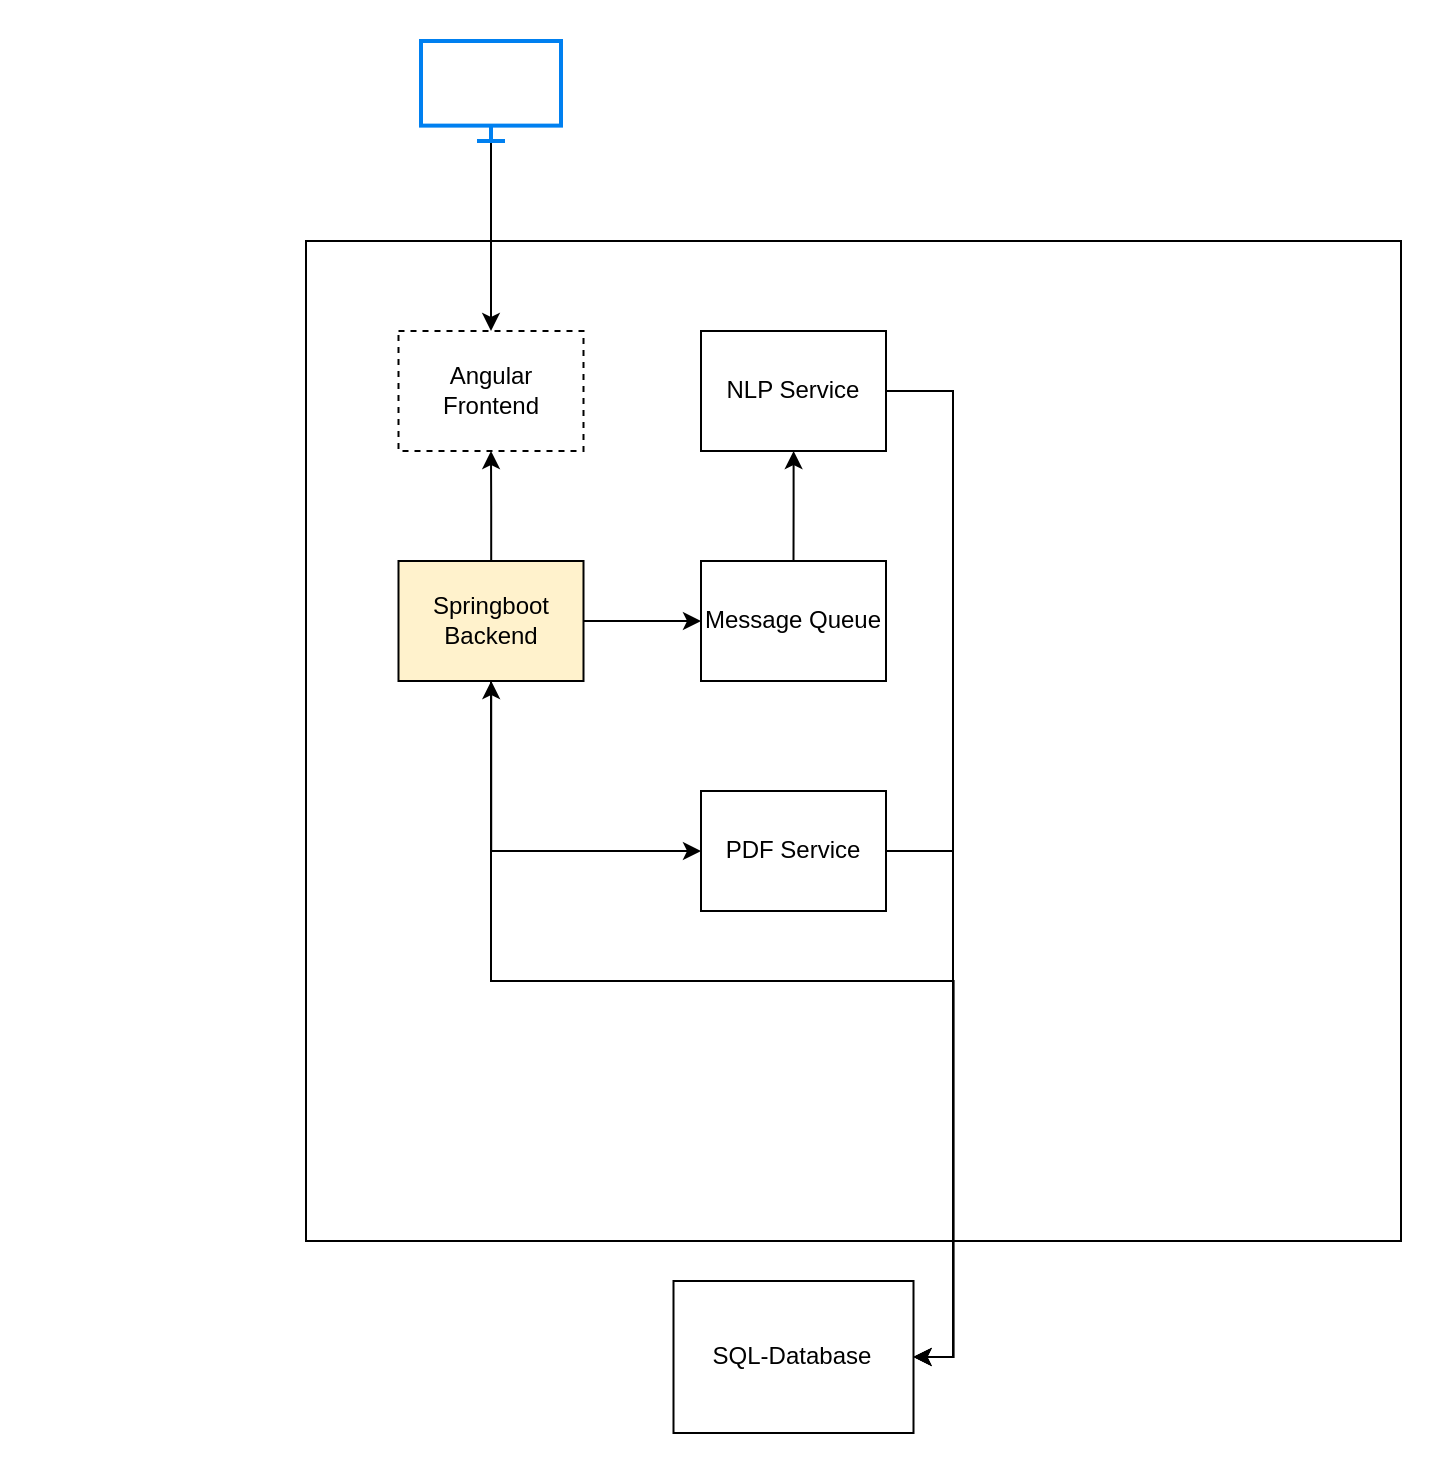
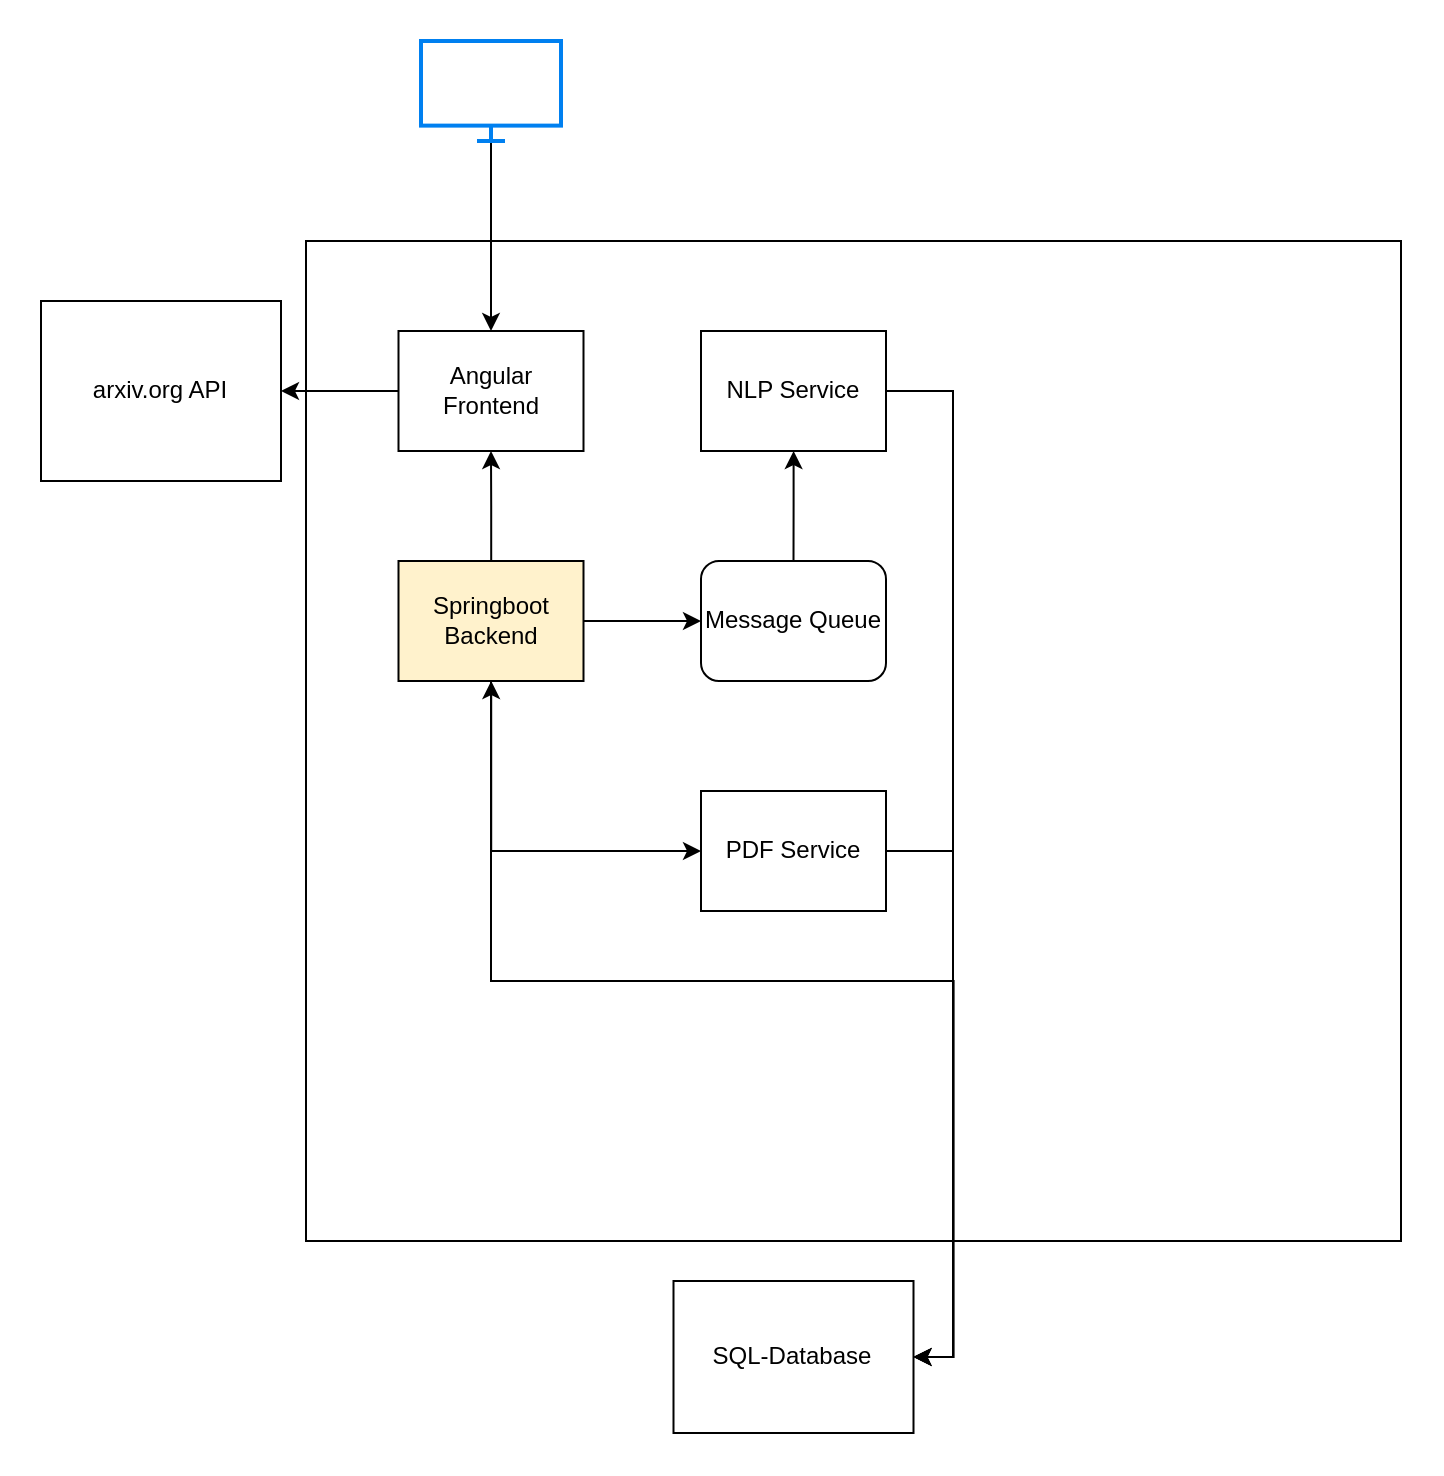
node "arxiv.org API": added
edge "Angular Frontend" -> "arxiv.org API": added
node "Angular Frontend": style dashed -> solid
node "Message Queue": shape rectangle -> rounded rectangle
